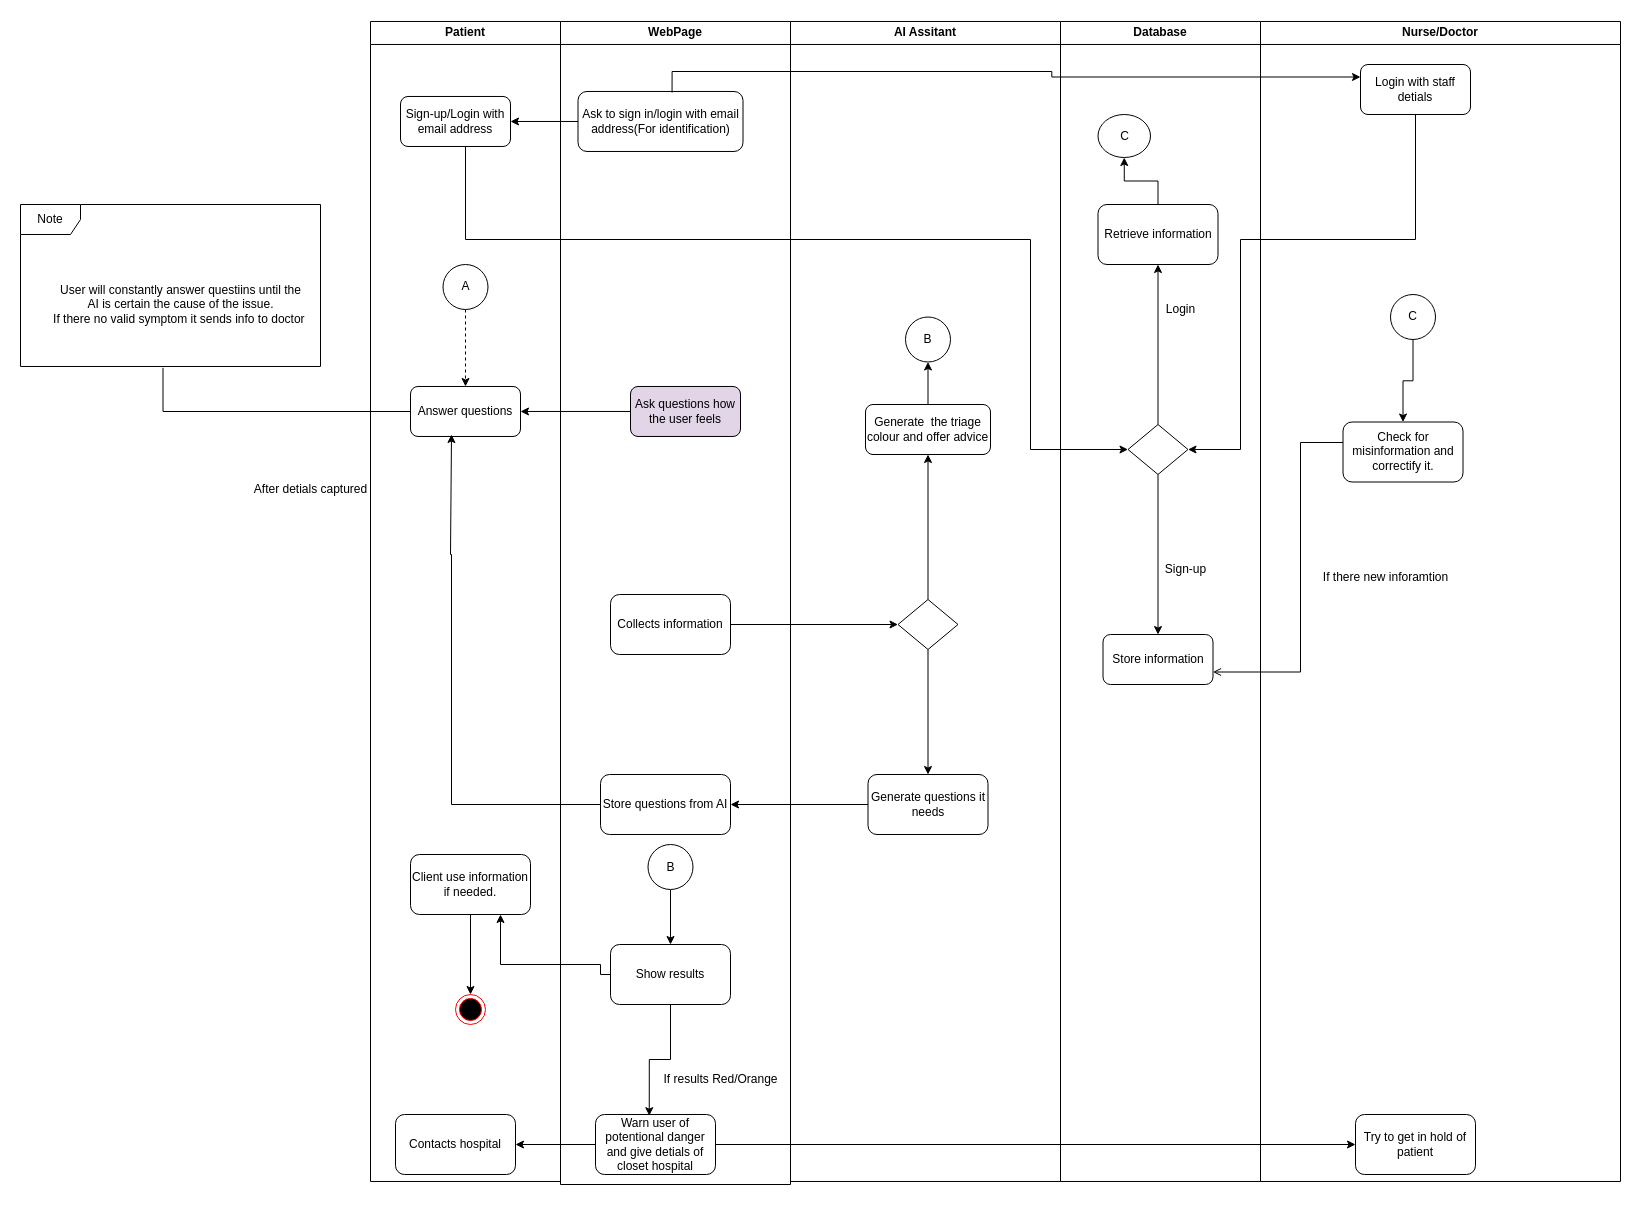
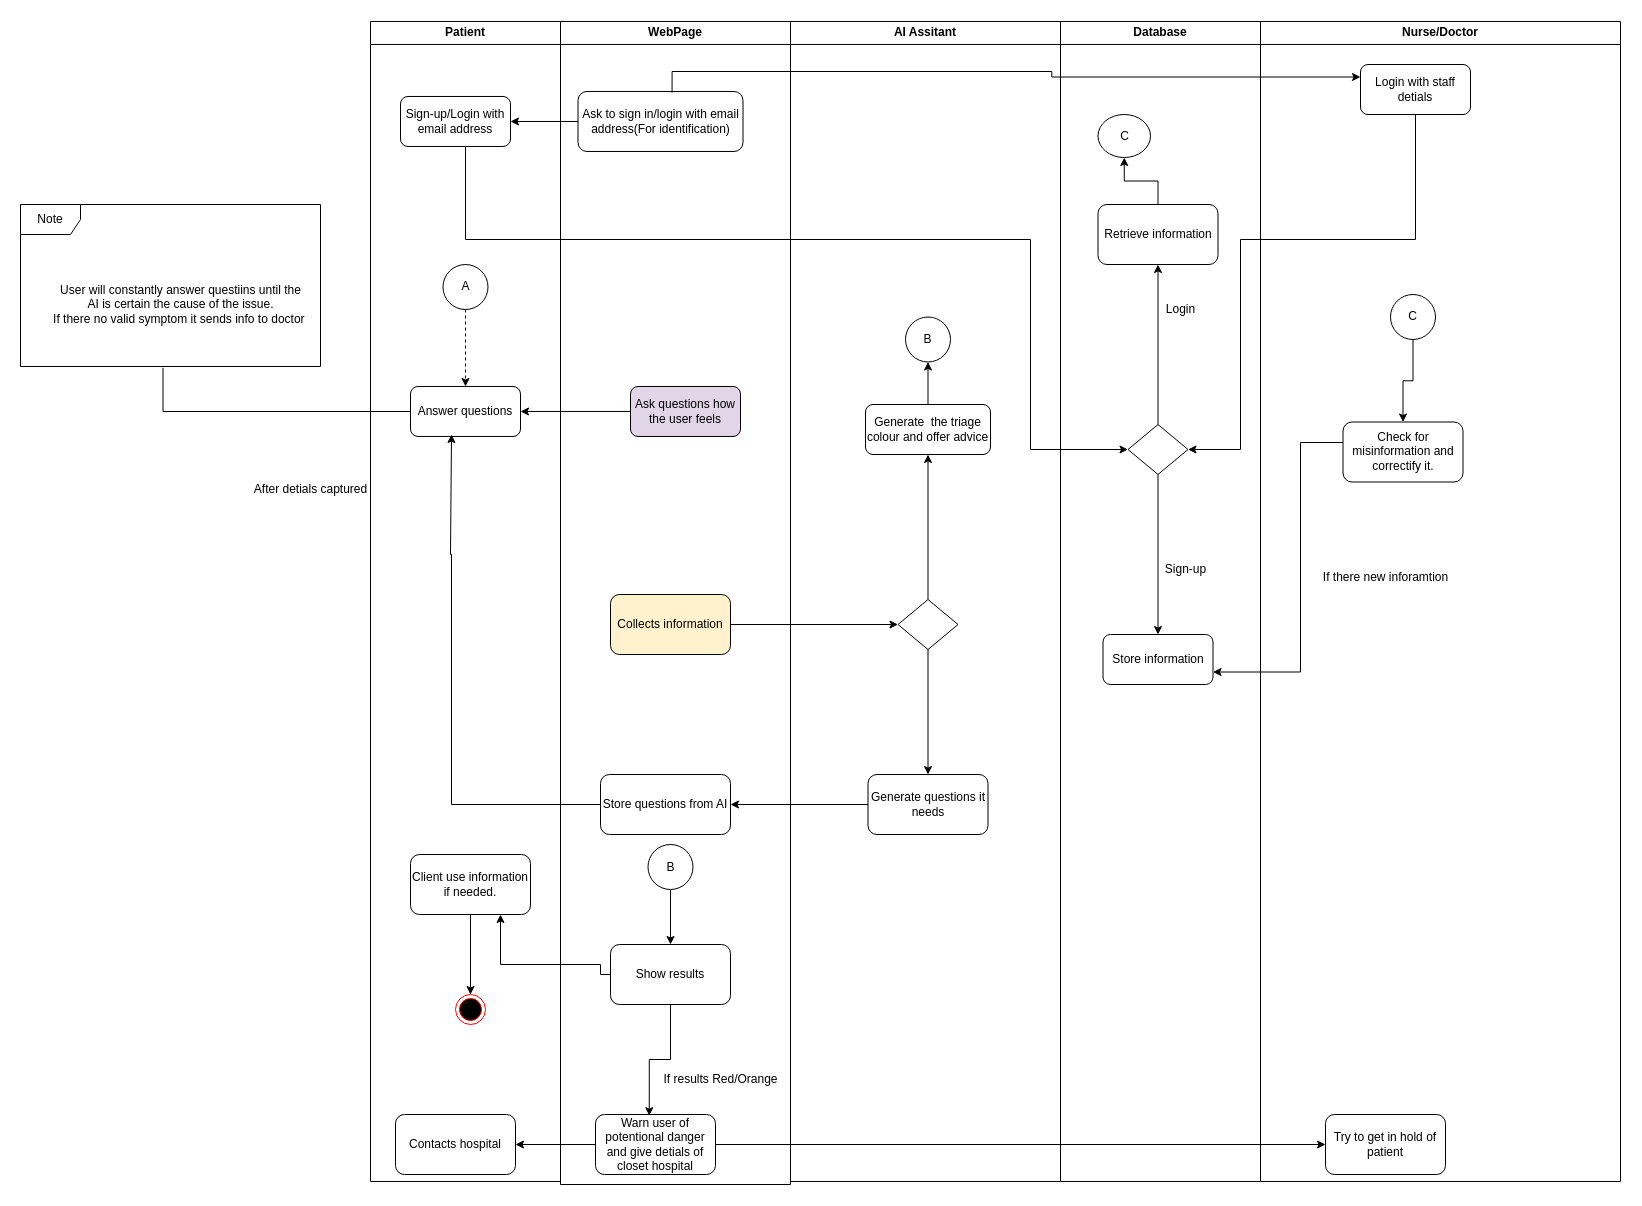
node "Collects information": fillcolor #ffffff -> #fff2cc
edge "Check for misinformation and correctify it." -> "Store information": arrowhead open -> classic
node "Try to get in hold of patient": moved (1416, 1145) -> (1386, 1145)
